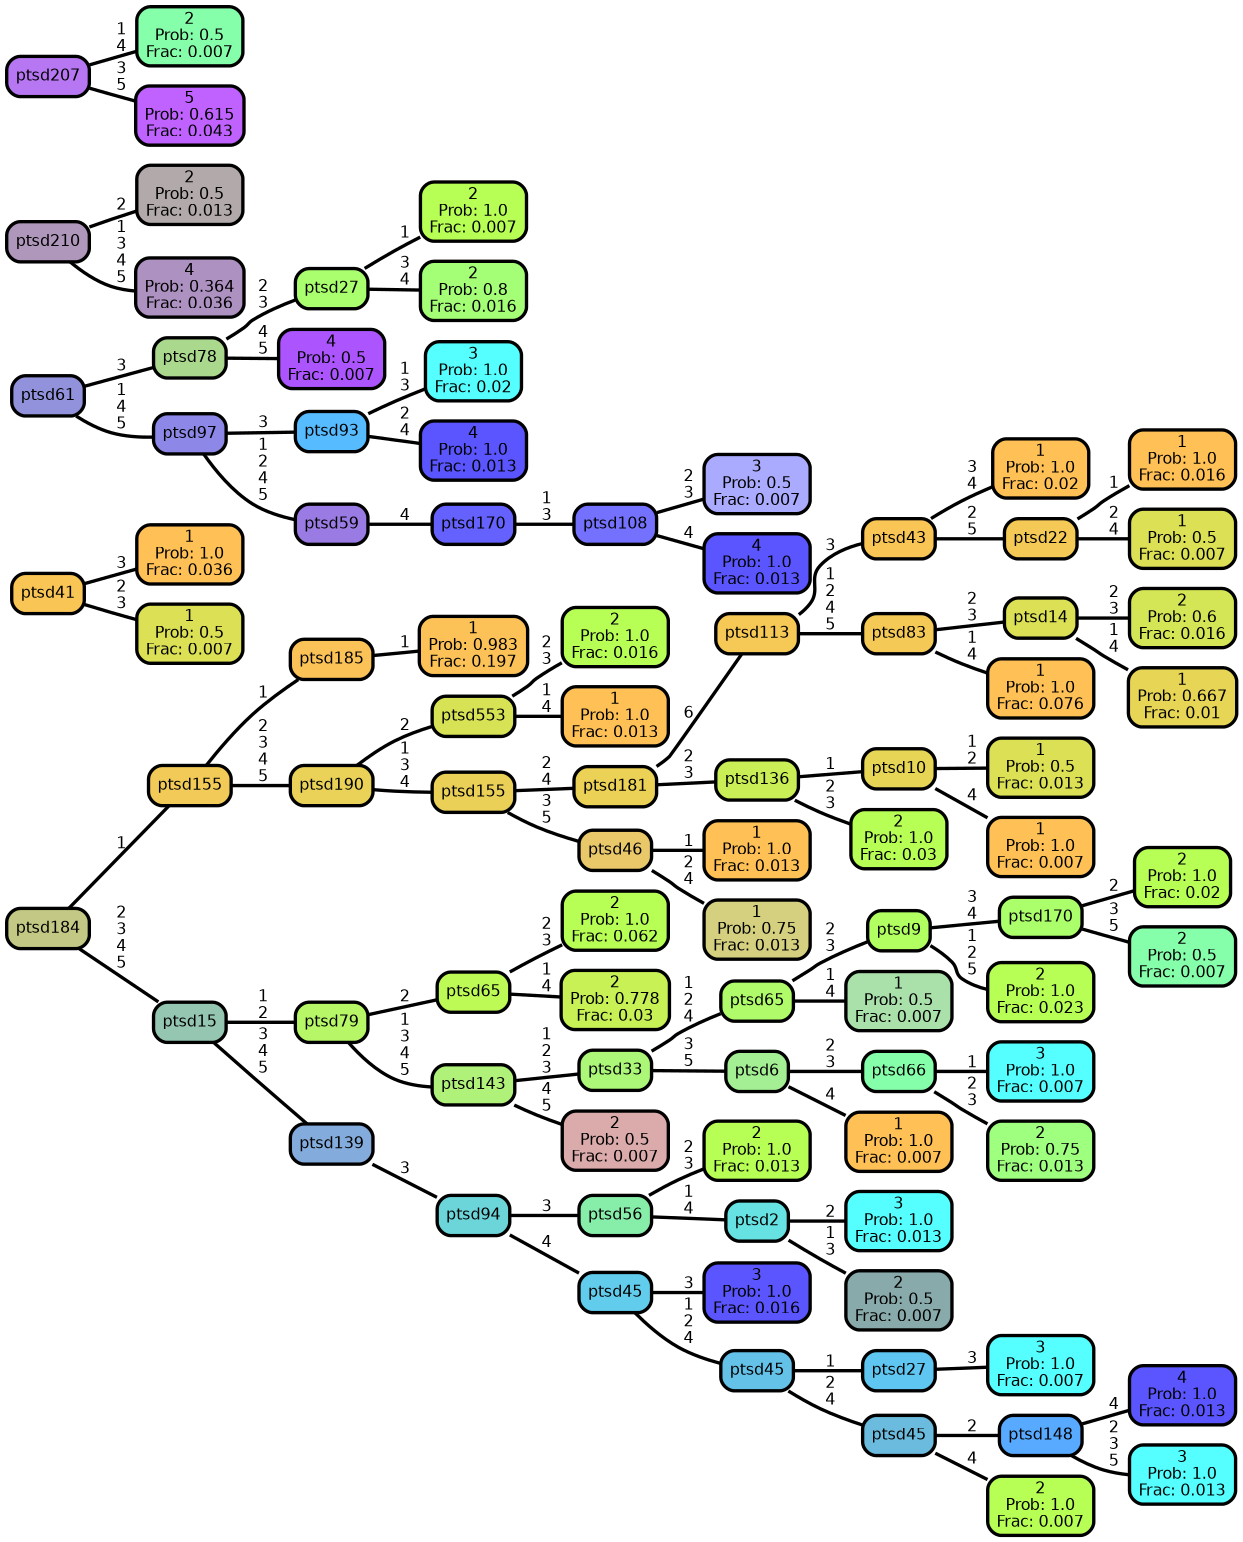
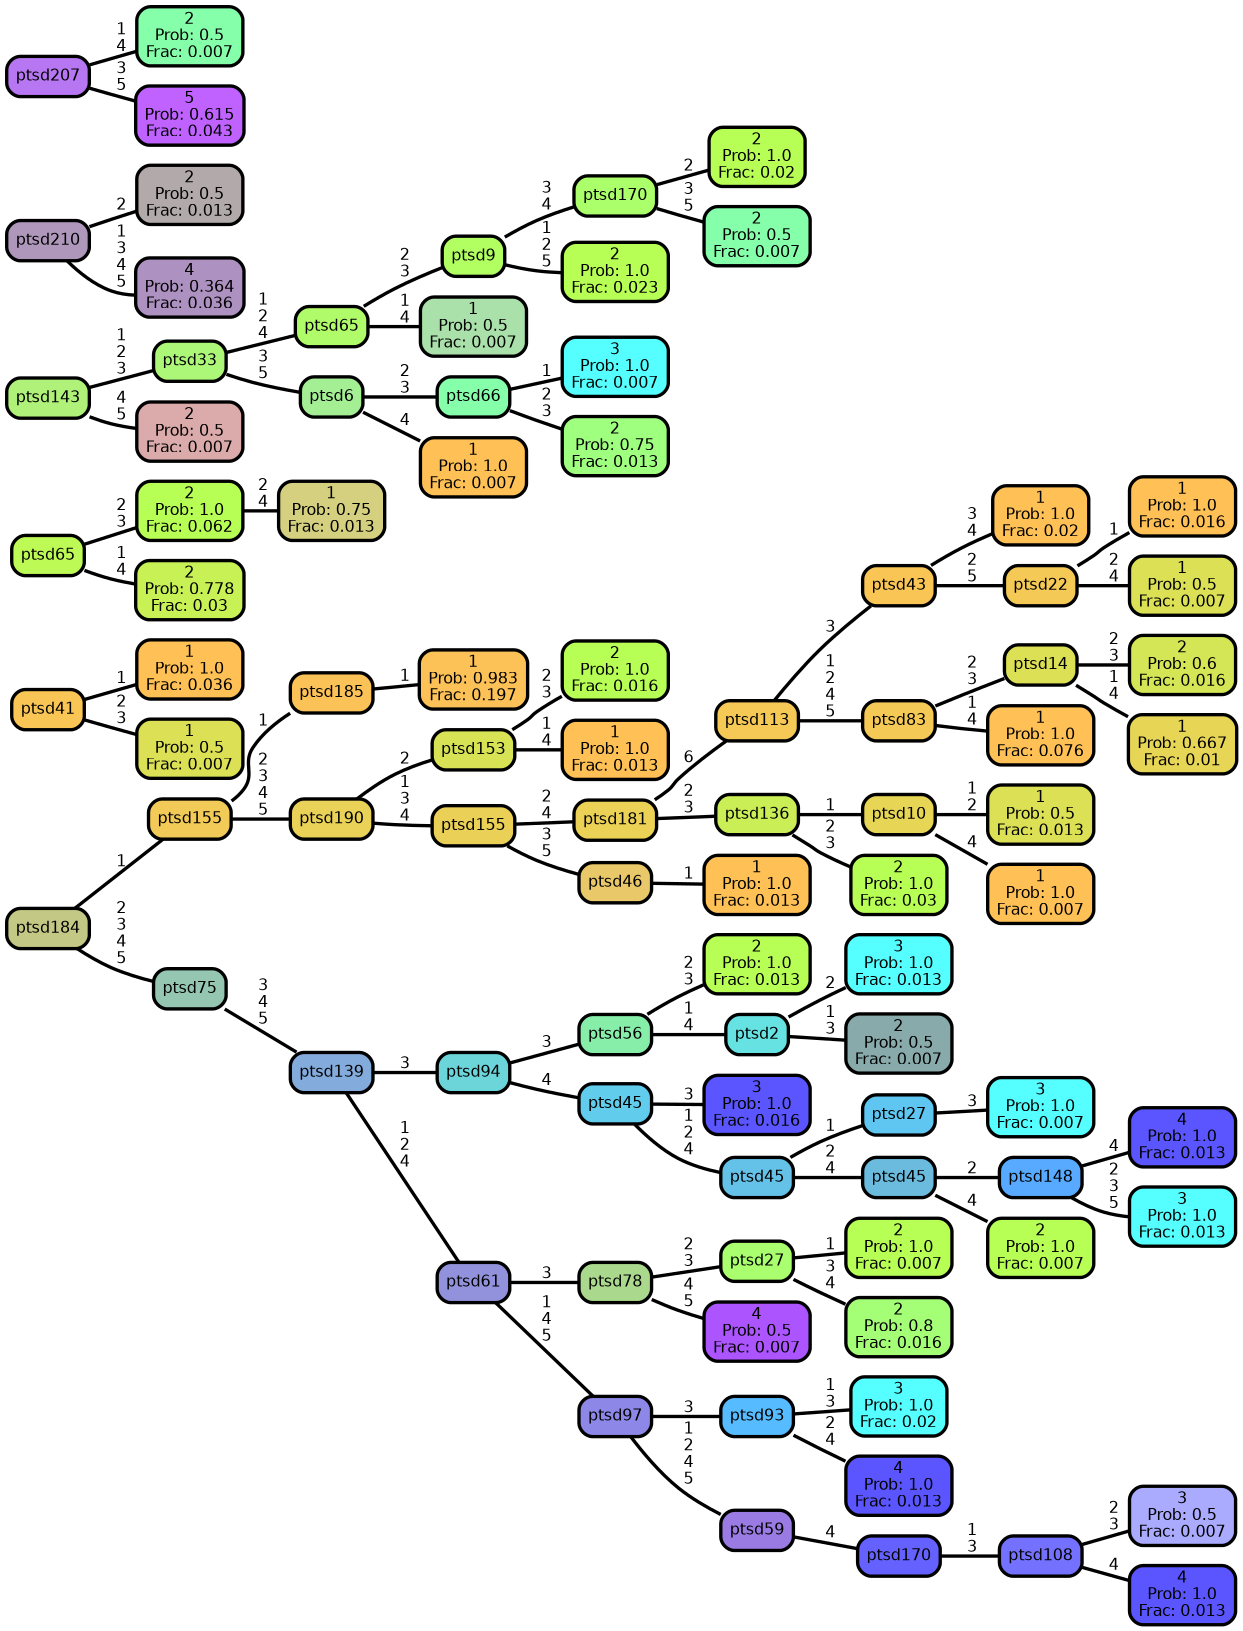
edge "1 Prob: 1.0 Frac: 0.036" -- "ptsd41": label " 3" -> " 1"
node "ptsd553": label "ptsd553" -> "ptsd153"
edge "ptsd46" -- "1 Prob: 0.75 Frac: 0.013": now "2 Prob: 1.0 Frac: 0.062" -- "1 Prob: 0.75 Frac: 0.013"
node "ptsd15": label "ptsd15" -> "ptsd75"
node "ptsd79": removed
edge "ptsd139" -- "ptsd61": added, label "1 2 4"
